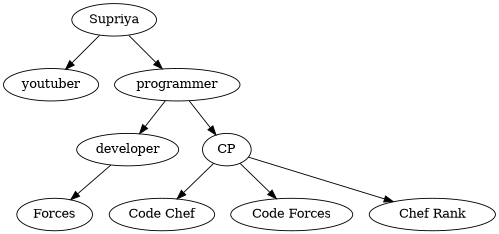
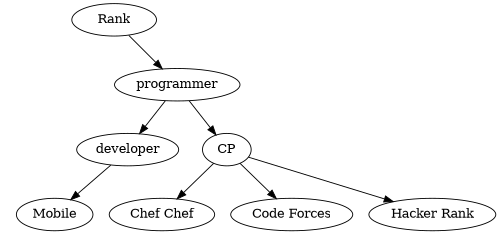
node "Supriya": label "Supriya" -> "Rank"
node "youtuber": removed
node "Forces": label "Forces" -> "Mobile"
node "Code Chef": label "Code Chef" -> "Chef Chef"
node "Chef Rank": label "Chef Rank" -> "Hacker Rank"
